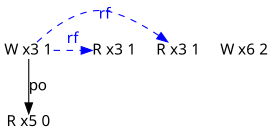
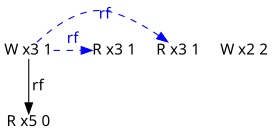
node "W x6 2": label "W x6 2" -> "W x2 2"
edge "W x3 1" -> "R x5 0": label "po" -> "rf"
